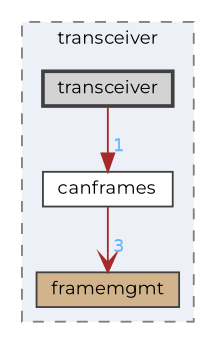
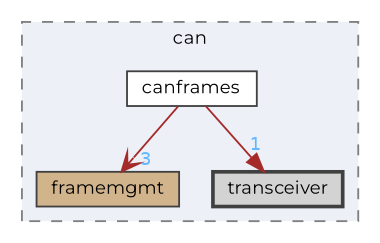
cluster "transceiver": label "transceiver" -> "can"
edge "transceiver" -> "canframes": reversed
